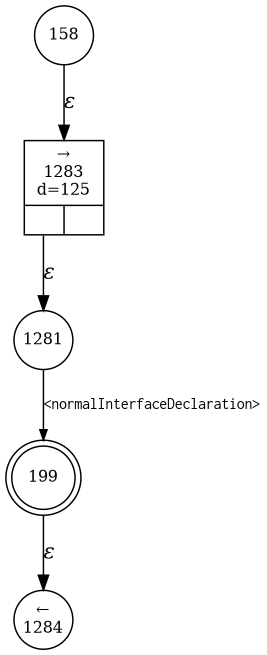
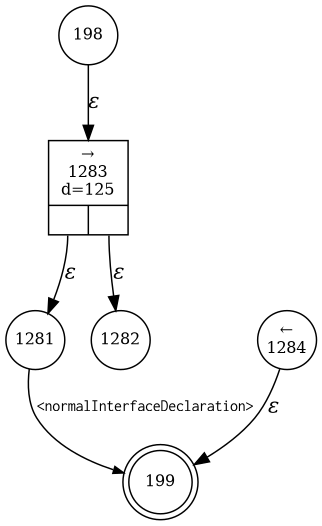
node "158": label "158" -> "198"
node "1282": added
edge "199" -> "← 1284": reversed
